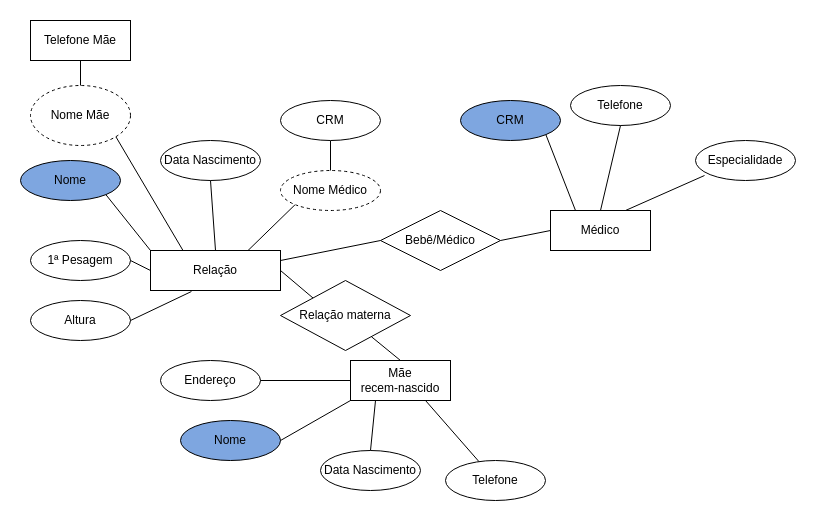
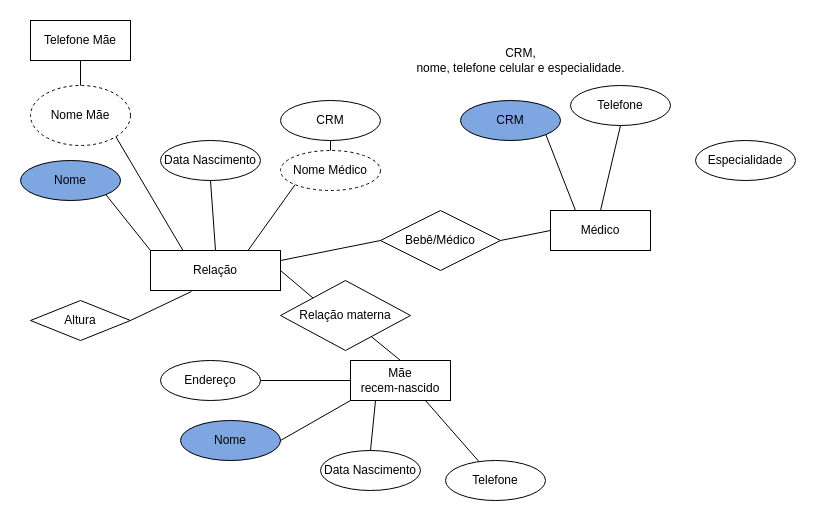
node "CRM, nome, telefone celular e especialidade.": added
node "Nome Médico": moved (331, 191) -> (331, 171)
edge "Especialidade" -- "Médico": removed
node "1ª Pesagem": removed
edge "1ª Pesagem" -- "Relação": removed
node "Altura": shape ellipse -> diamond
